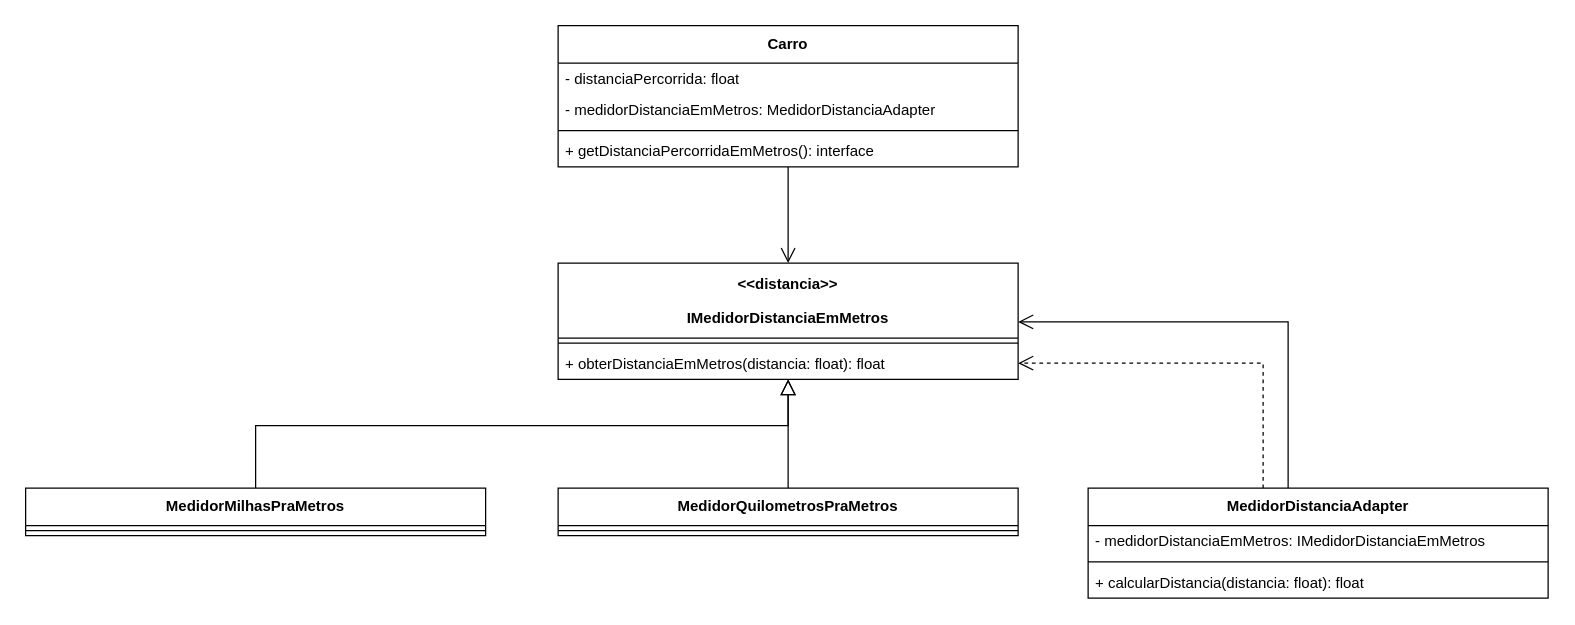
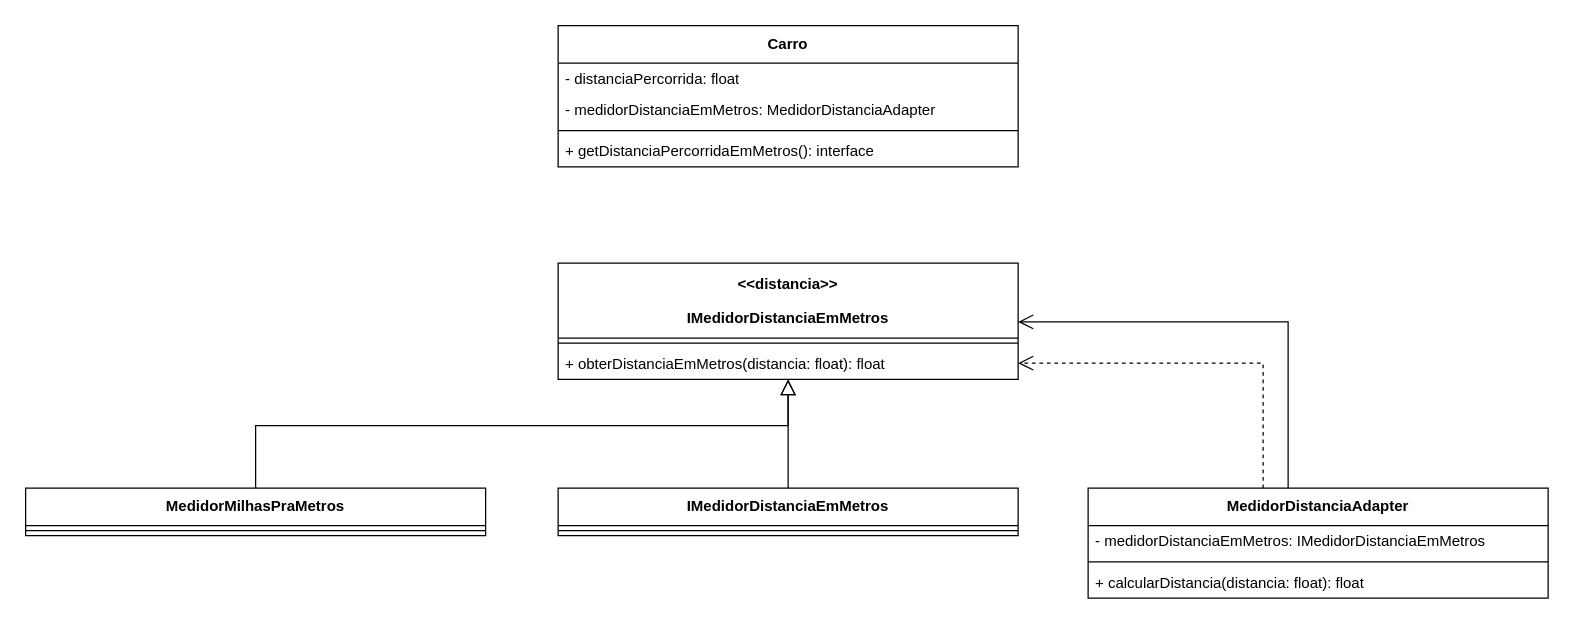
edge "Carro" -> "<<distancia>> IMedidorDistanciaEmMetros": removed
node "MedidorQuilometrosPraMetros": label "MedidorQuilometrosPraMetros" -> "IMedidorDistanciaEmMetros"
